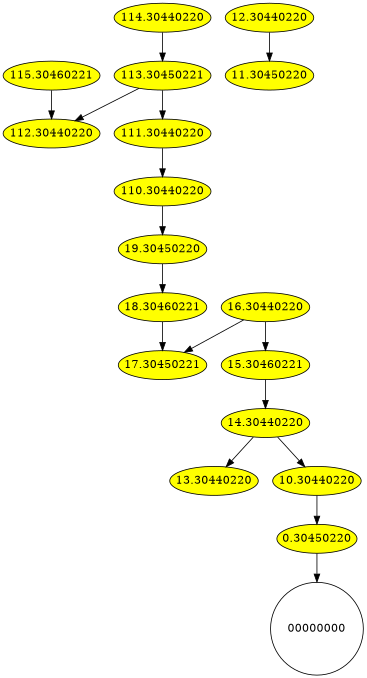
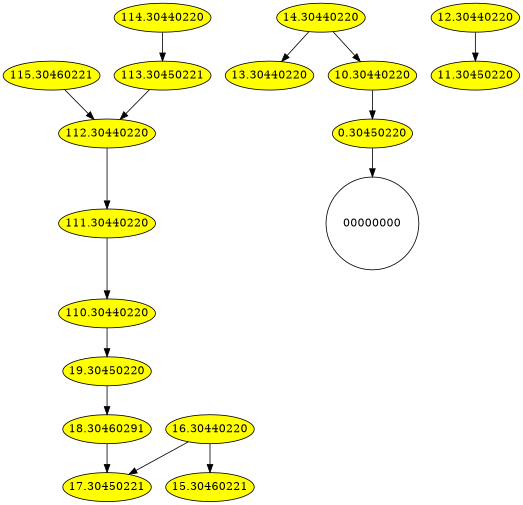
edge "113.30450221" -> "111.30440220": now "112.30440220" -> "111.30440220"
node "18.30460221": label "18.30460221" -> "18.30460291"
edge "15.30460221" -> "14.30440220": removed
